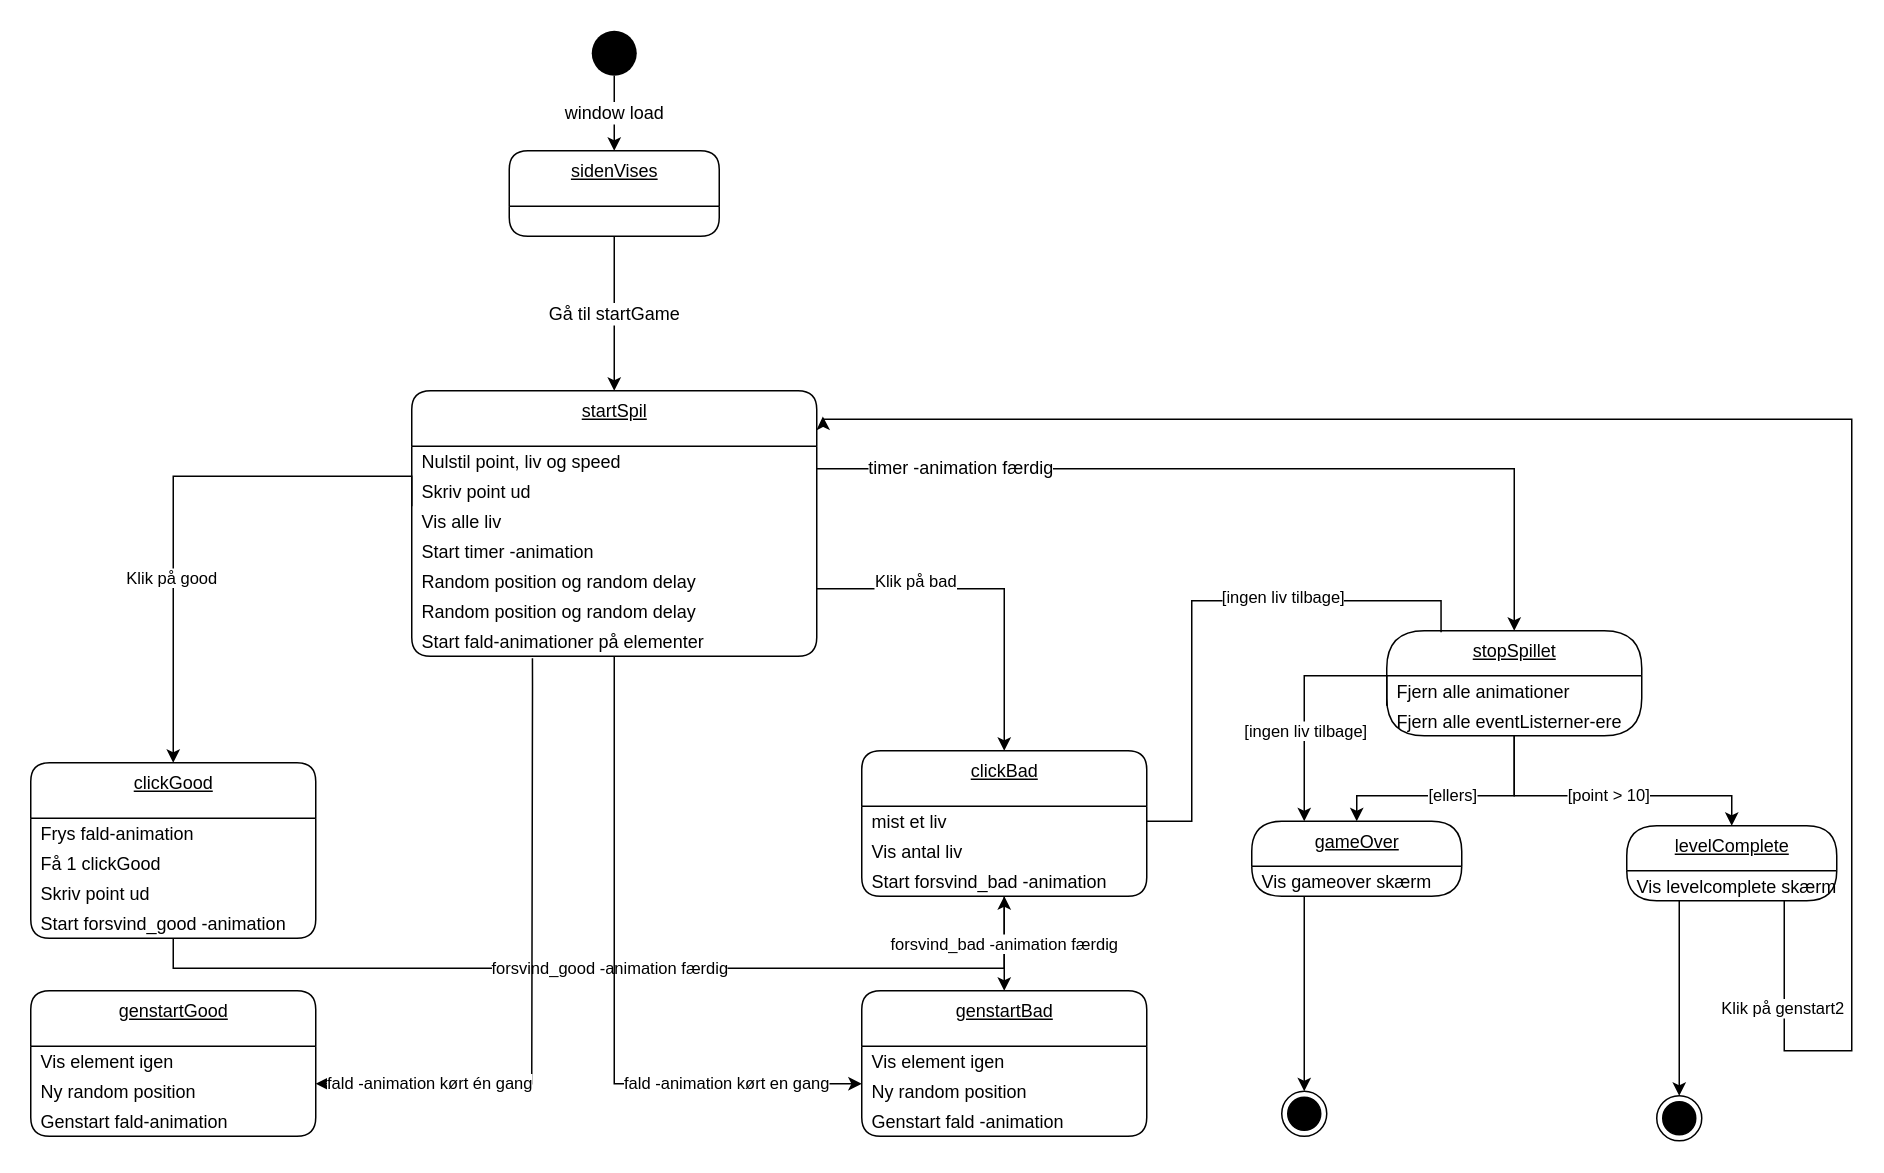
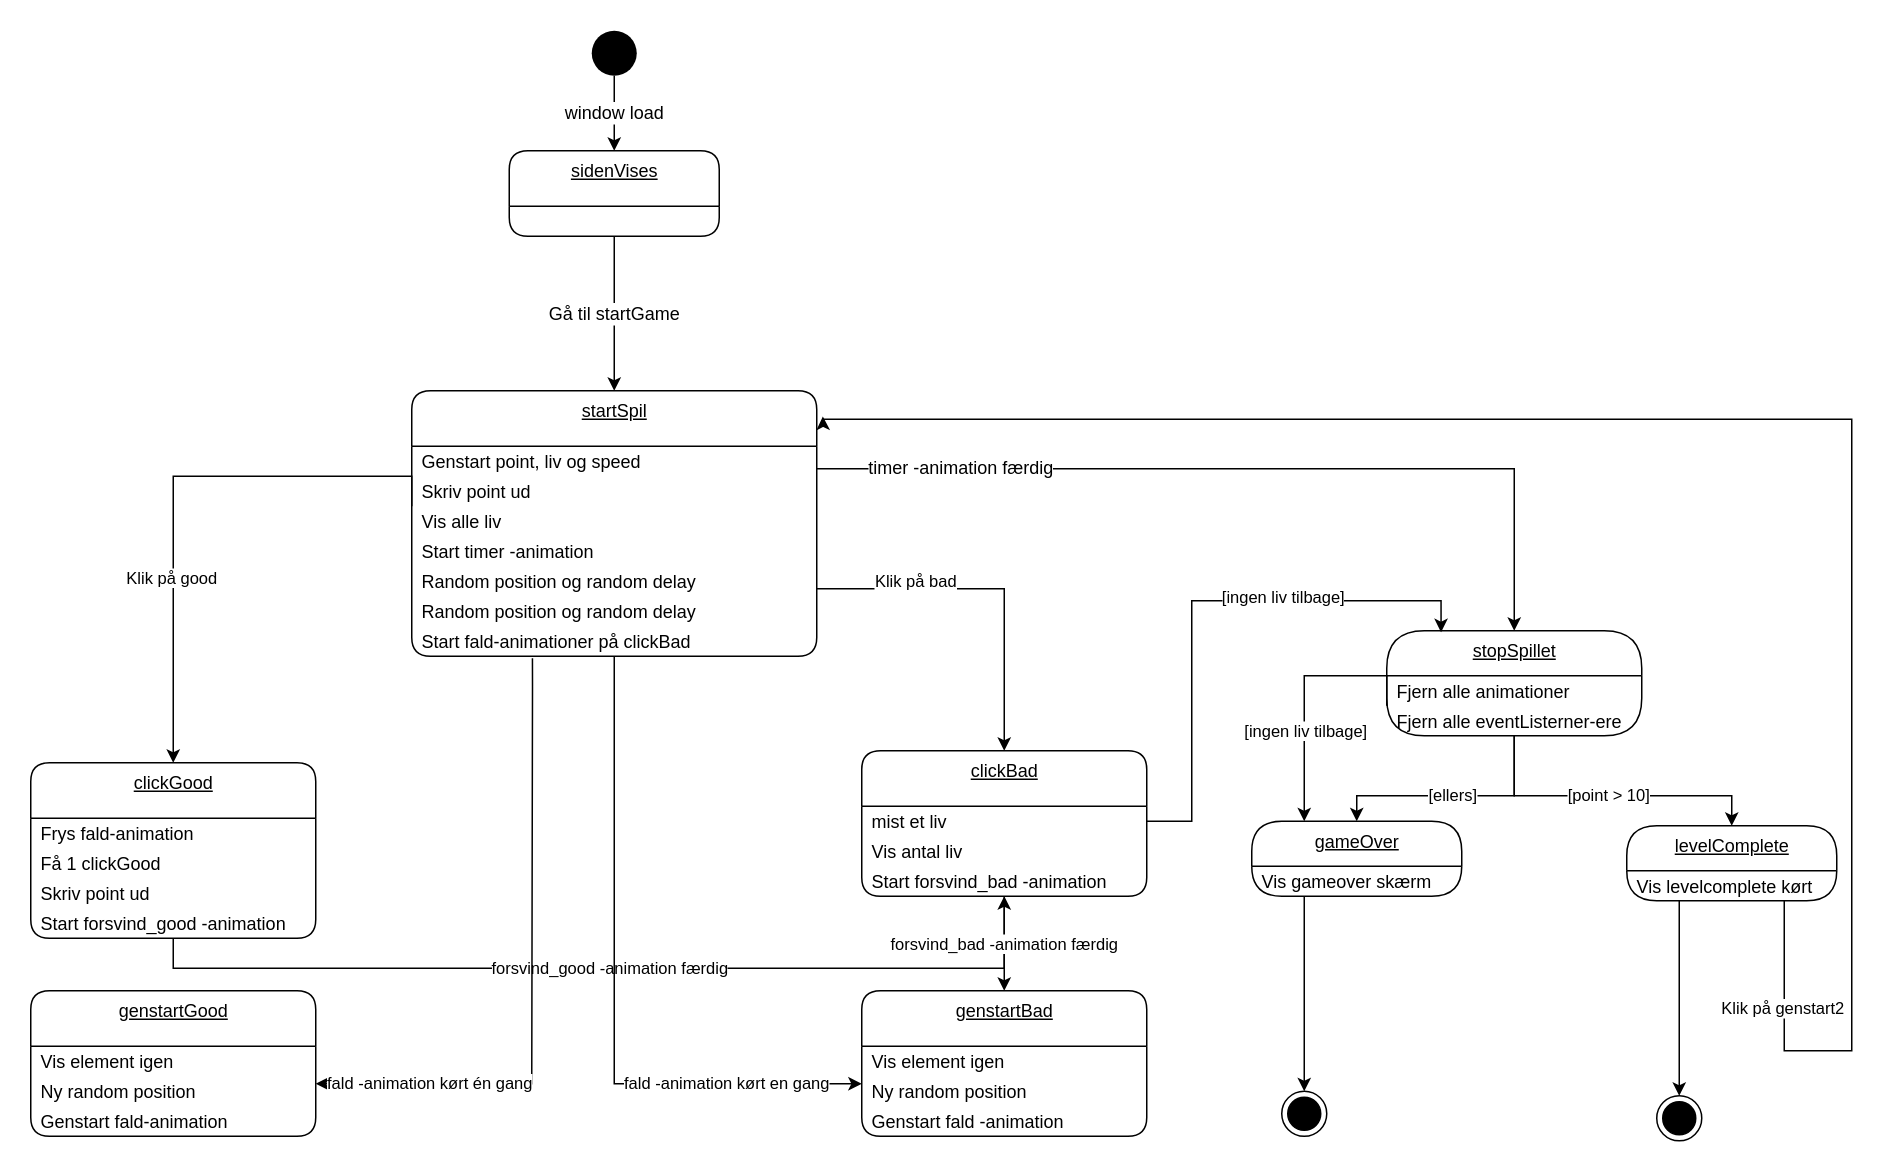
node "Nulstil point, liv og speed": label "Nulstil point, liv og speed" -> "Genstart point, liv og speed"
edge "stopSpillet" -- "mist et liv": arrowhead none -> classic
node "Start fald-animationer på elementer": label "Start fald-animationer på elementer" -> "Start fald-animationer på clickBad"
node "Vis levelcomplete skærm": label "Vis levelcomplete skærm" -> "Vis levelcomplete kørt"
